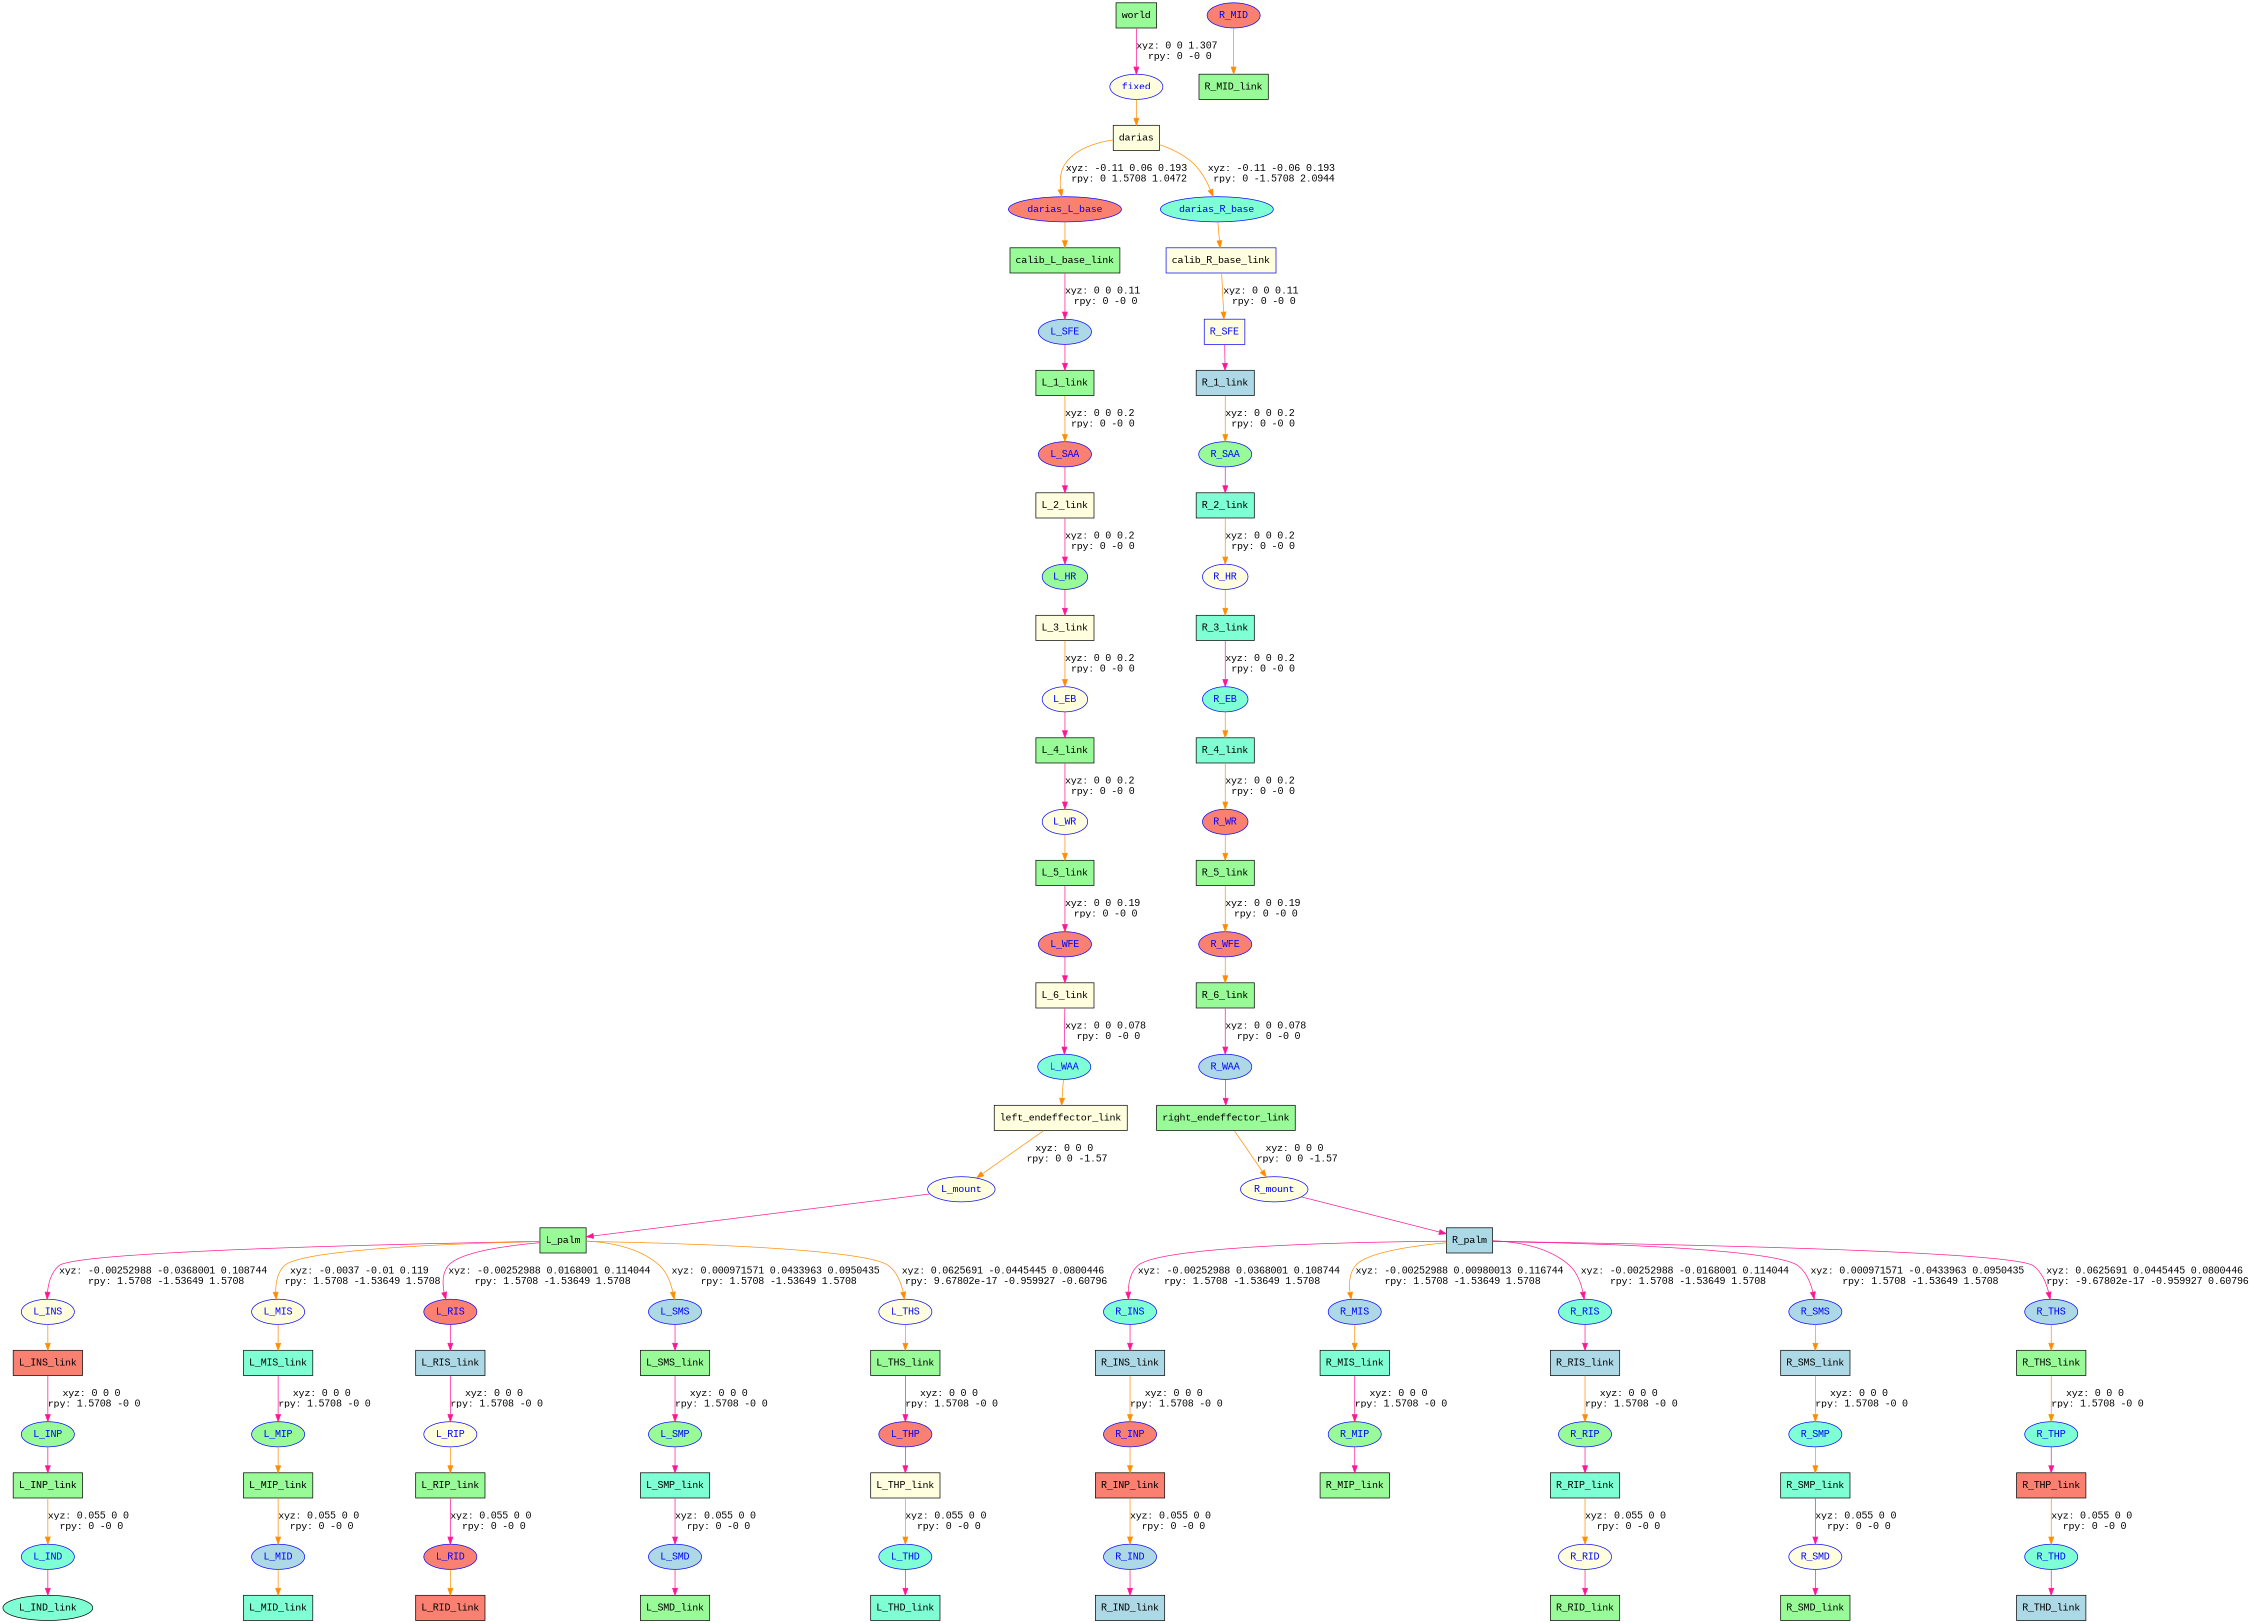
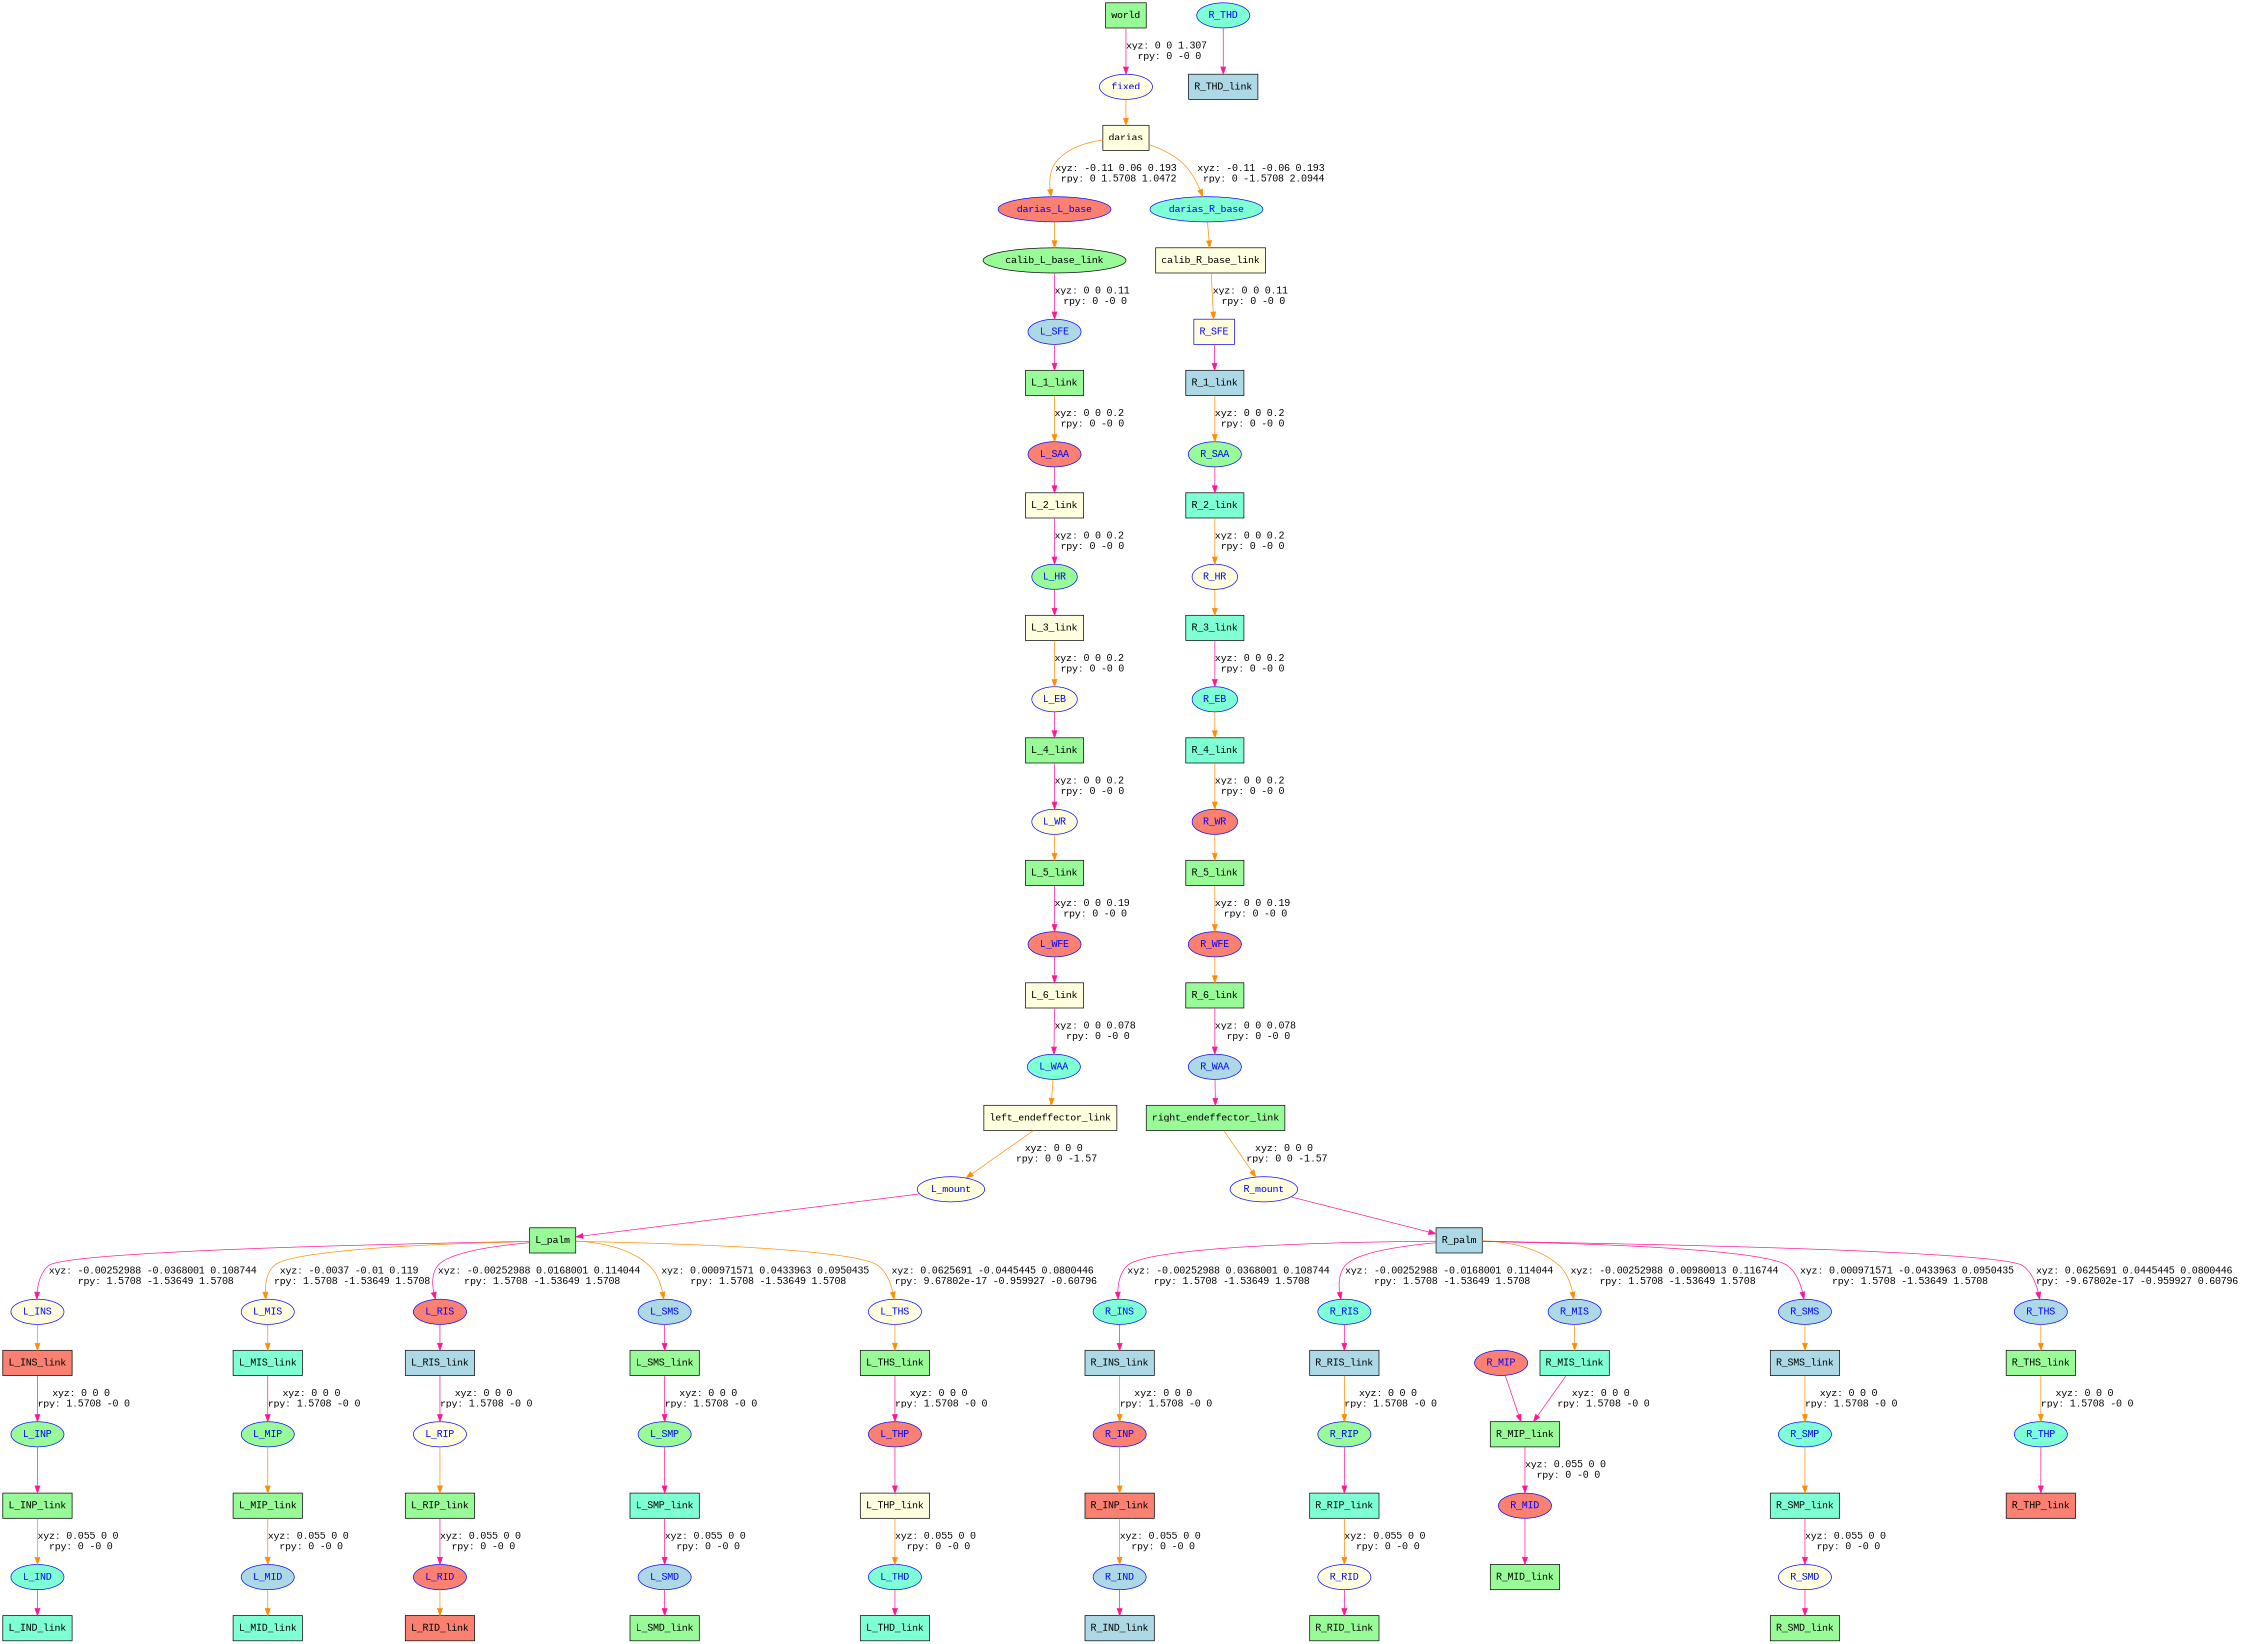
edge "R_MID" -> "R_MID_link": color darkorange -> deeppink
node "calib_L_base_link": shape box -> ellipse
node "calib_R_base_link": color blue -> black
edge "R_MIS_link" -> "R_MIP": now "R_MIS_link" -> "R_MIP_link"
node "R_MIP": fillcolor palegreen -> salmon
edge "R_MIP_link" -> "R_MID": added, label "xyz: 0.055 0 0 rpy: 0 -0 0"
edge "R_THP_link" -> "R_THD": removed, label "xyz: 0.055 0 0 rpy: 0 -0 0"
node "L_IND_link": shape ellipse -> box
